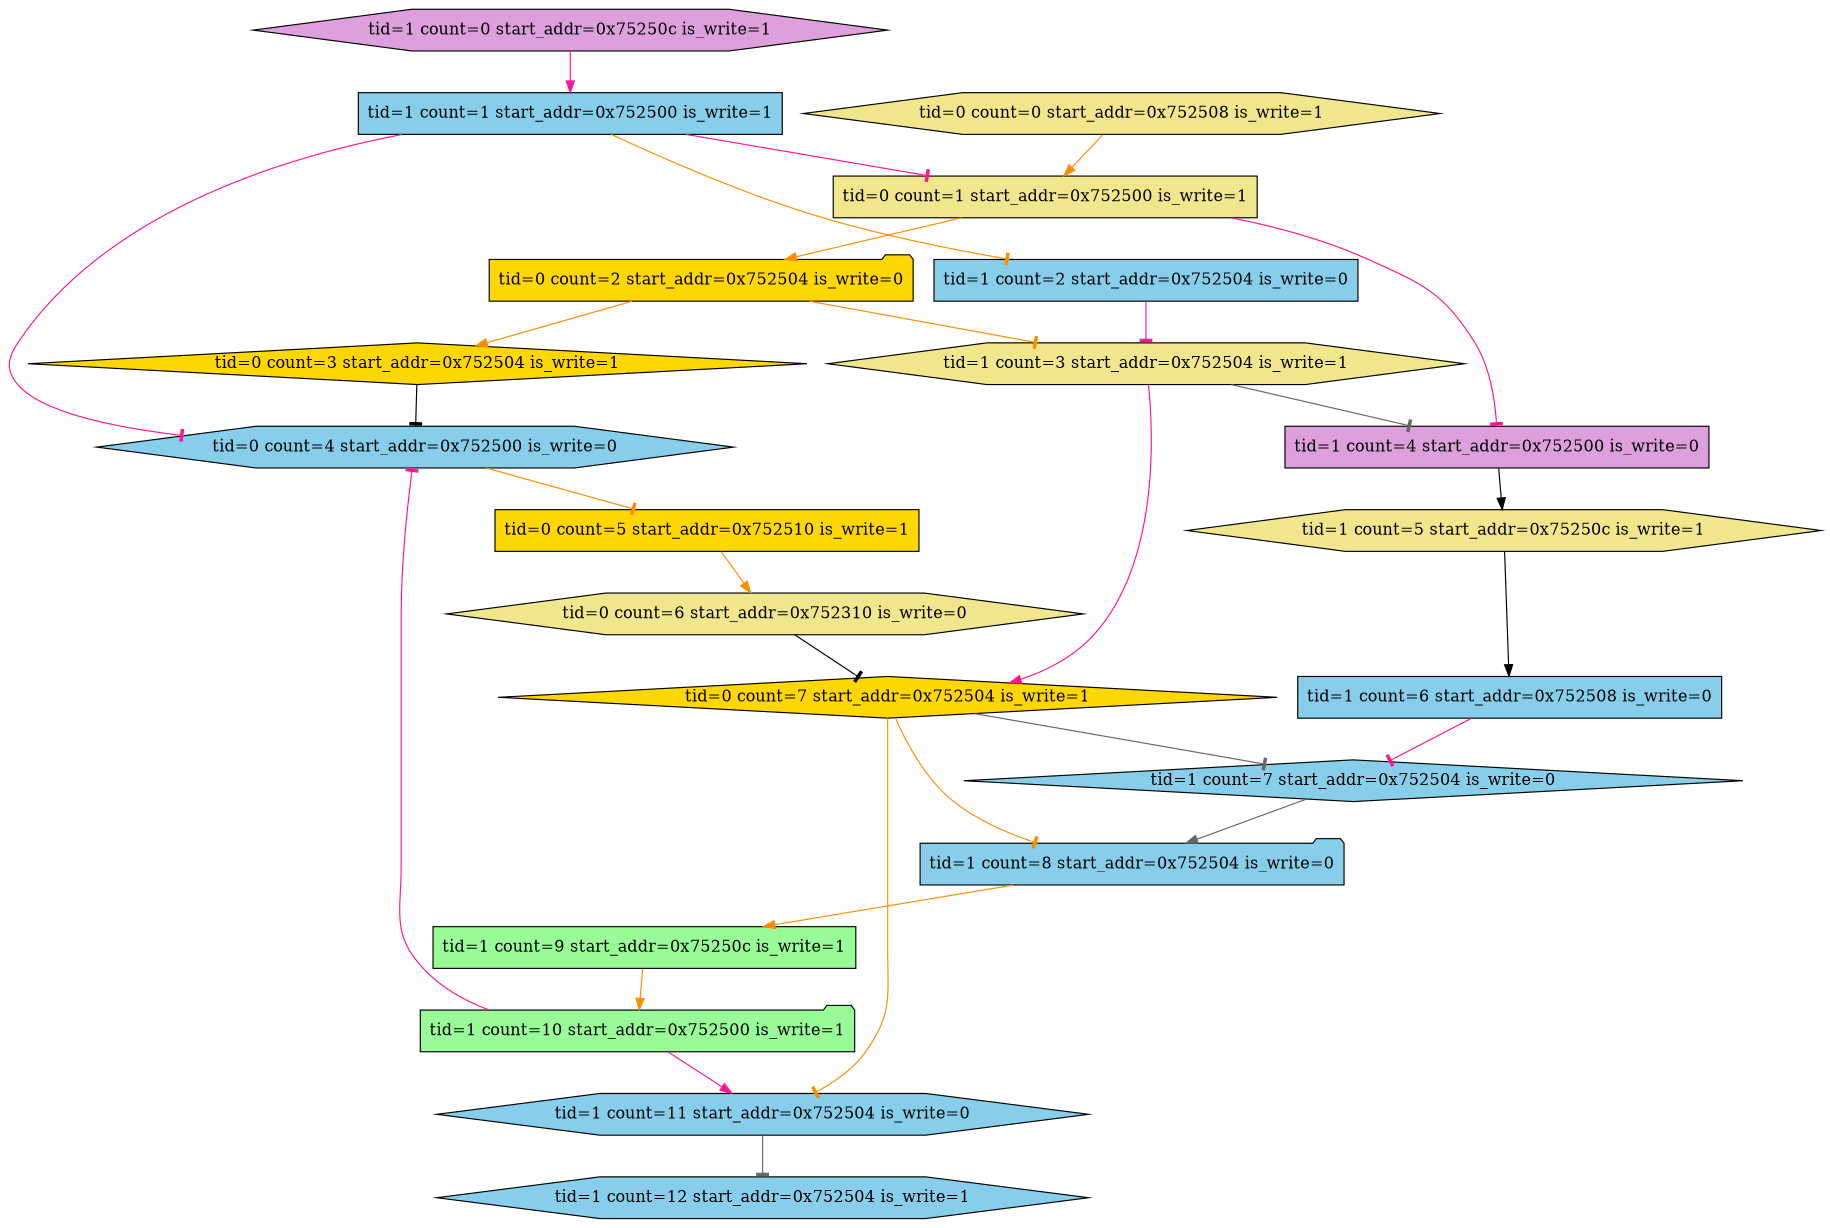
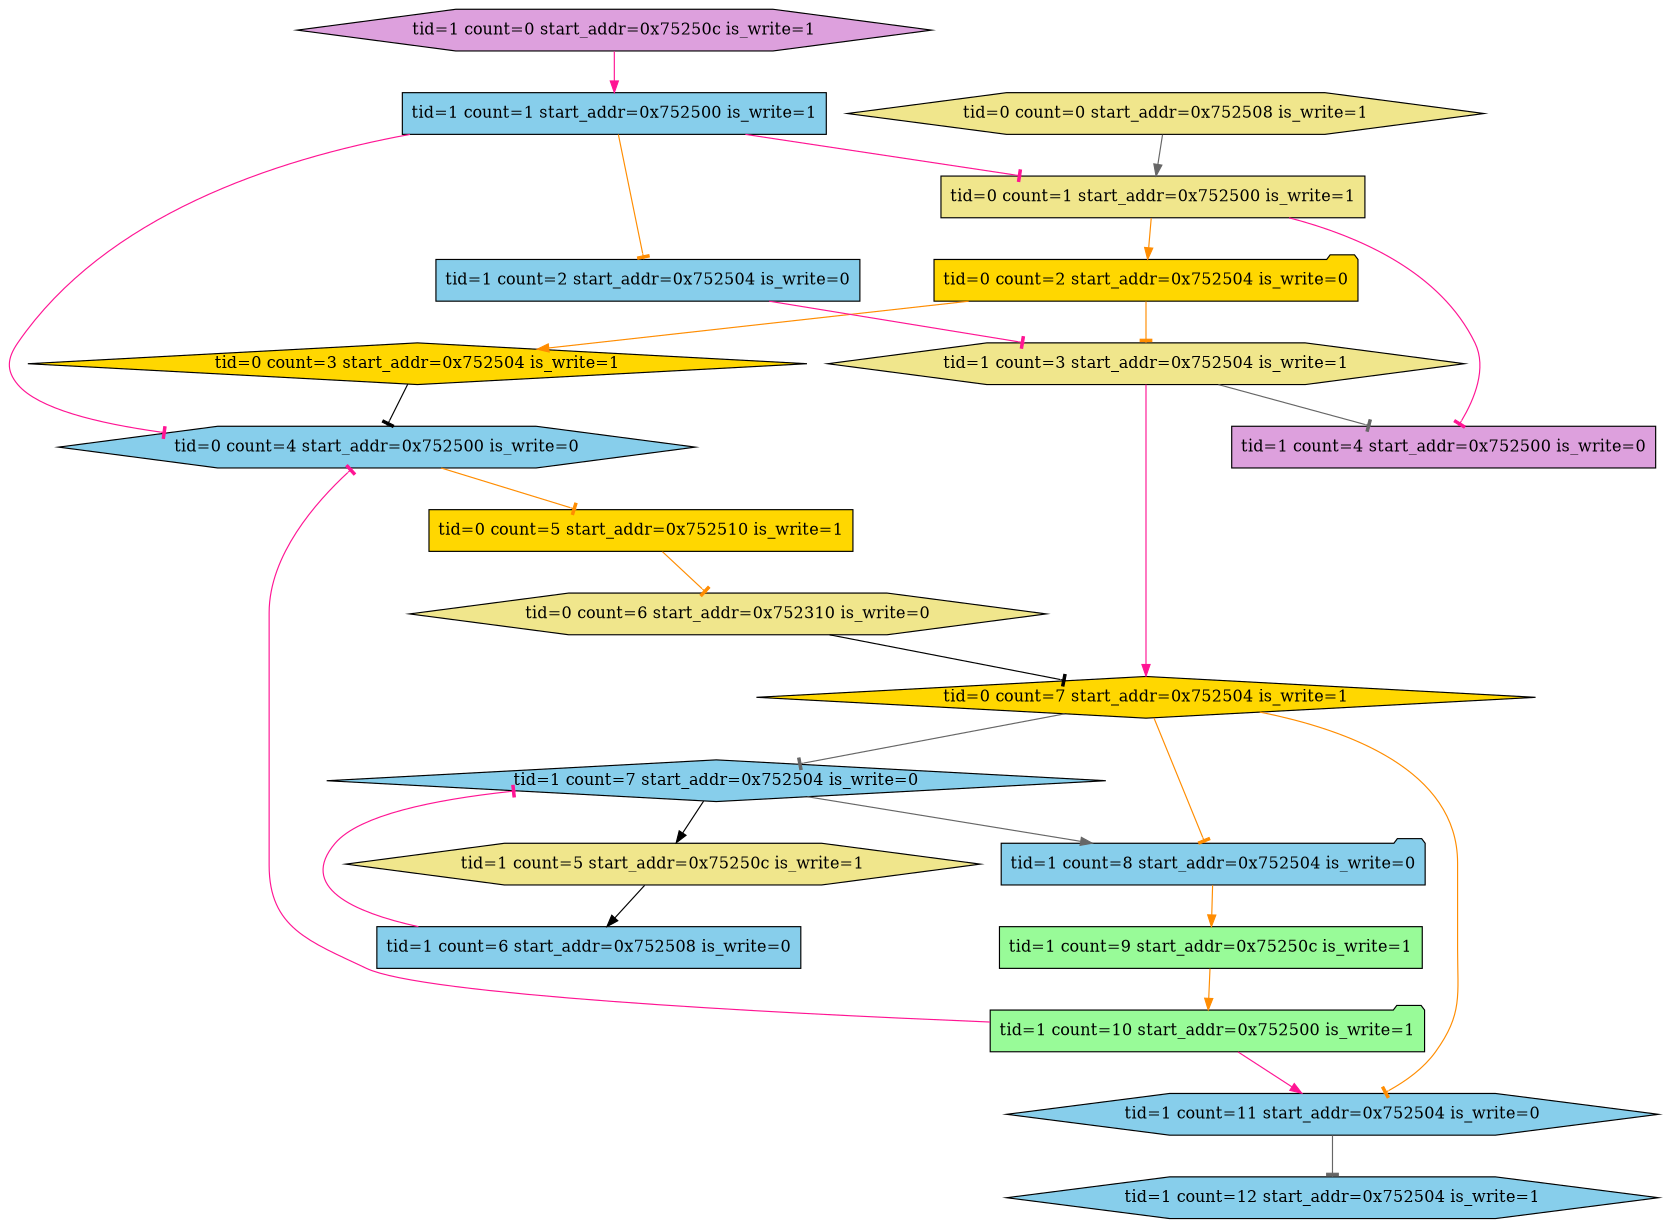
edge "tid=0 count=0 start_addr=0x752508 is_write=1" -> "tid=0 count=1 start_addr=0x752500 is_write=1": color darkorange -> gray40
edge "tid=1 count=4 start_addr=0x752500 is_write=0" -> "tid=1 count=5 start_addr=0x75250c is_write=1": now "tid=1 count=7 start_addr=0x752504 is_write=0" -> "tid=1 count=5 start_addr=0x75250c is_write=1"
edge "tid=0 count=5 start_addr=0x752510 is_write=1" -> "tid=0 count=6 start_addr=0x752310 is_write=0": arrowhead normal -> tee
